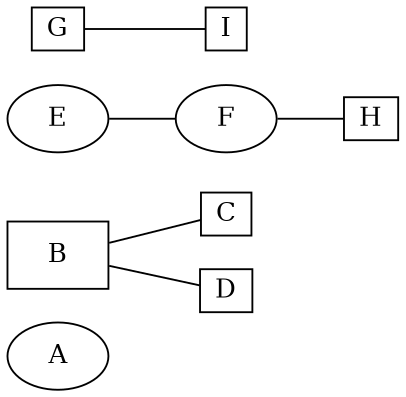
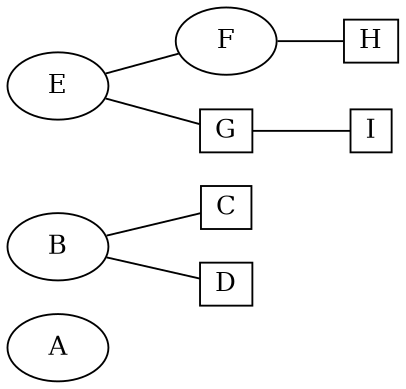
edge "E" -- "G": added
node "B": shape box -> ellipse
